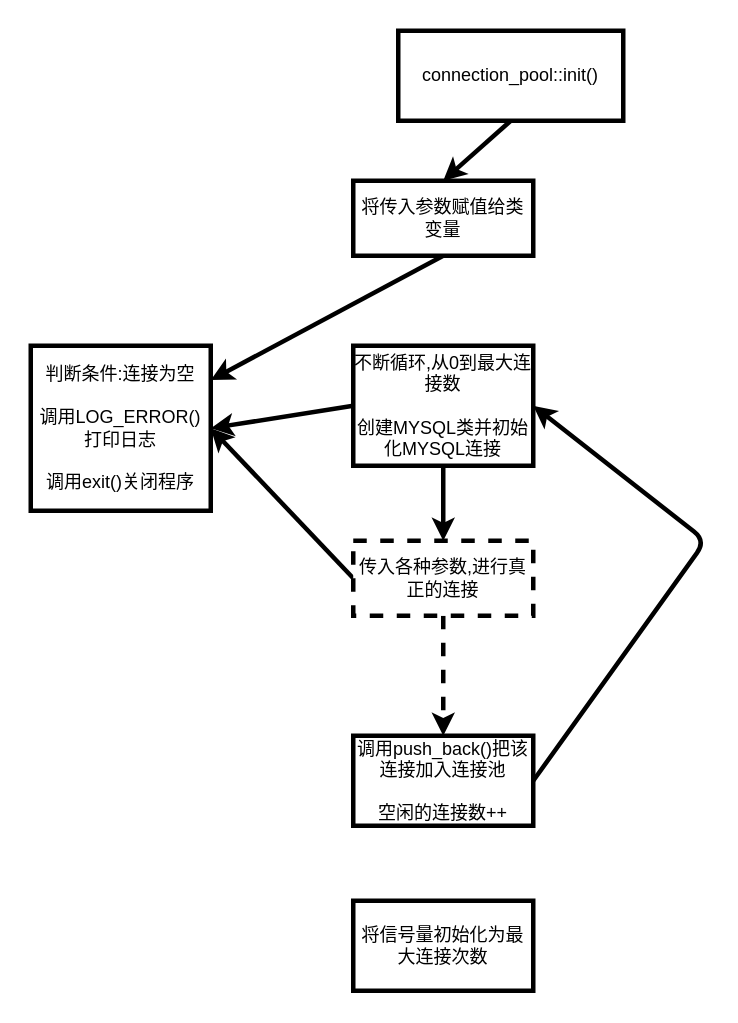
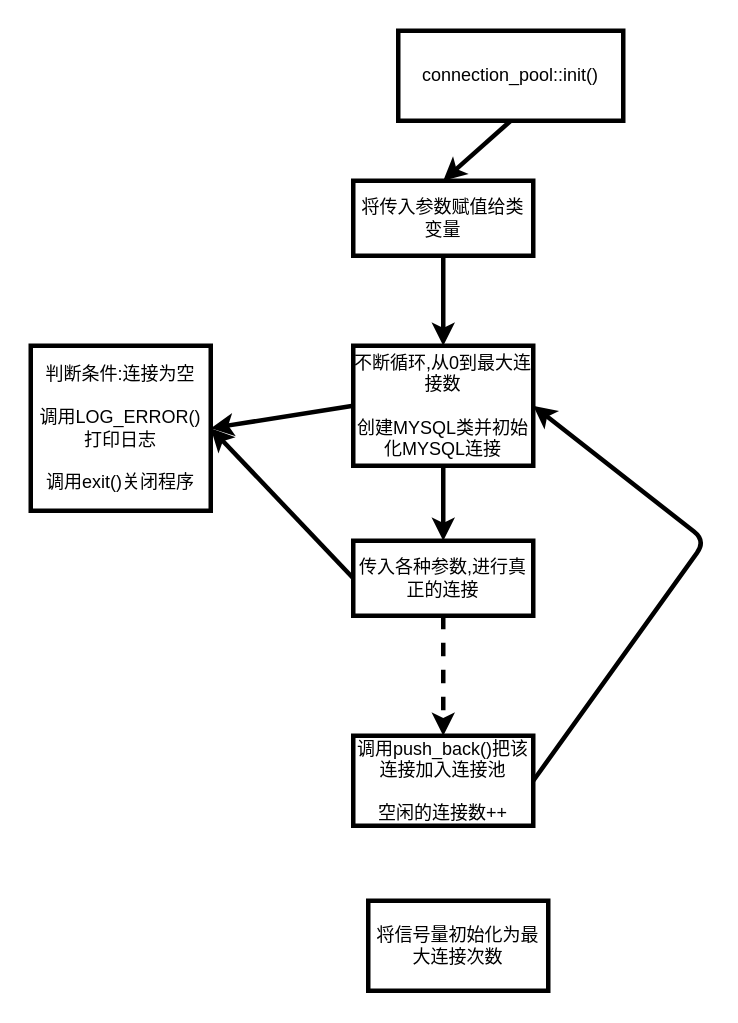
edge "将传入参数赋值给类变量" -> "判断条件:连接为空 调用LOG_ERROR()打印日志 调用exit()关闭程序": now "将传入参数赋值给类变量" -> "不断循环,从0到最大连接数 创建MYSQL类并初始化MYSQL连接"
node "传入各种参数,进行真正的连接": style dashed -> solid
node "将信号量初始化为最大连接次数": moved (443, 946) -> (458, 946)
